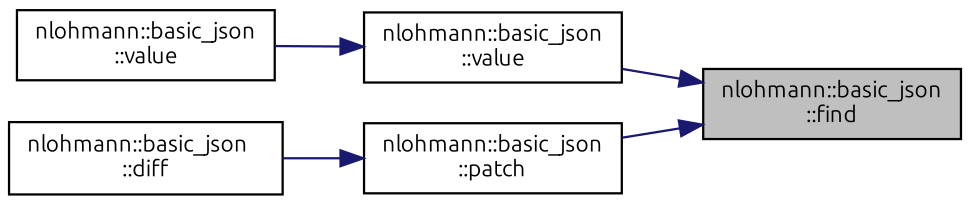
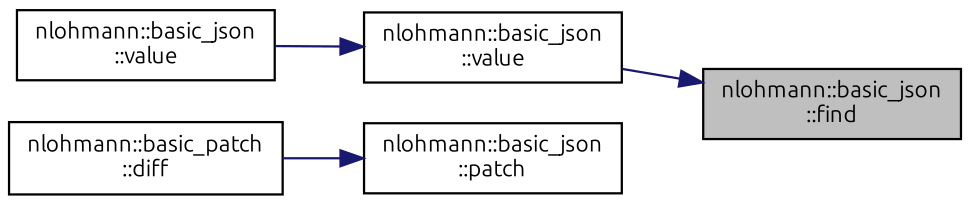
edge "nlohmann::basic_json ::patch" -> "nlohmann::basic_json ::find": removed
node "nlohmann::basic_json ::diff": label "nlohmann::basic_json ::diff" -> "nlohmann::basic_patch ::diff"
